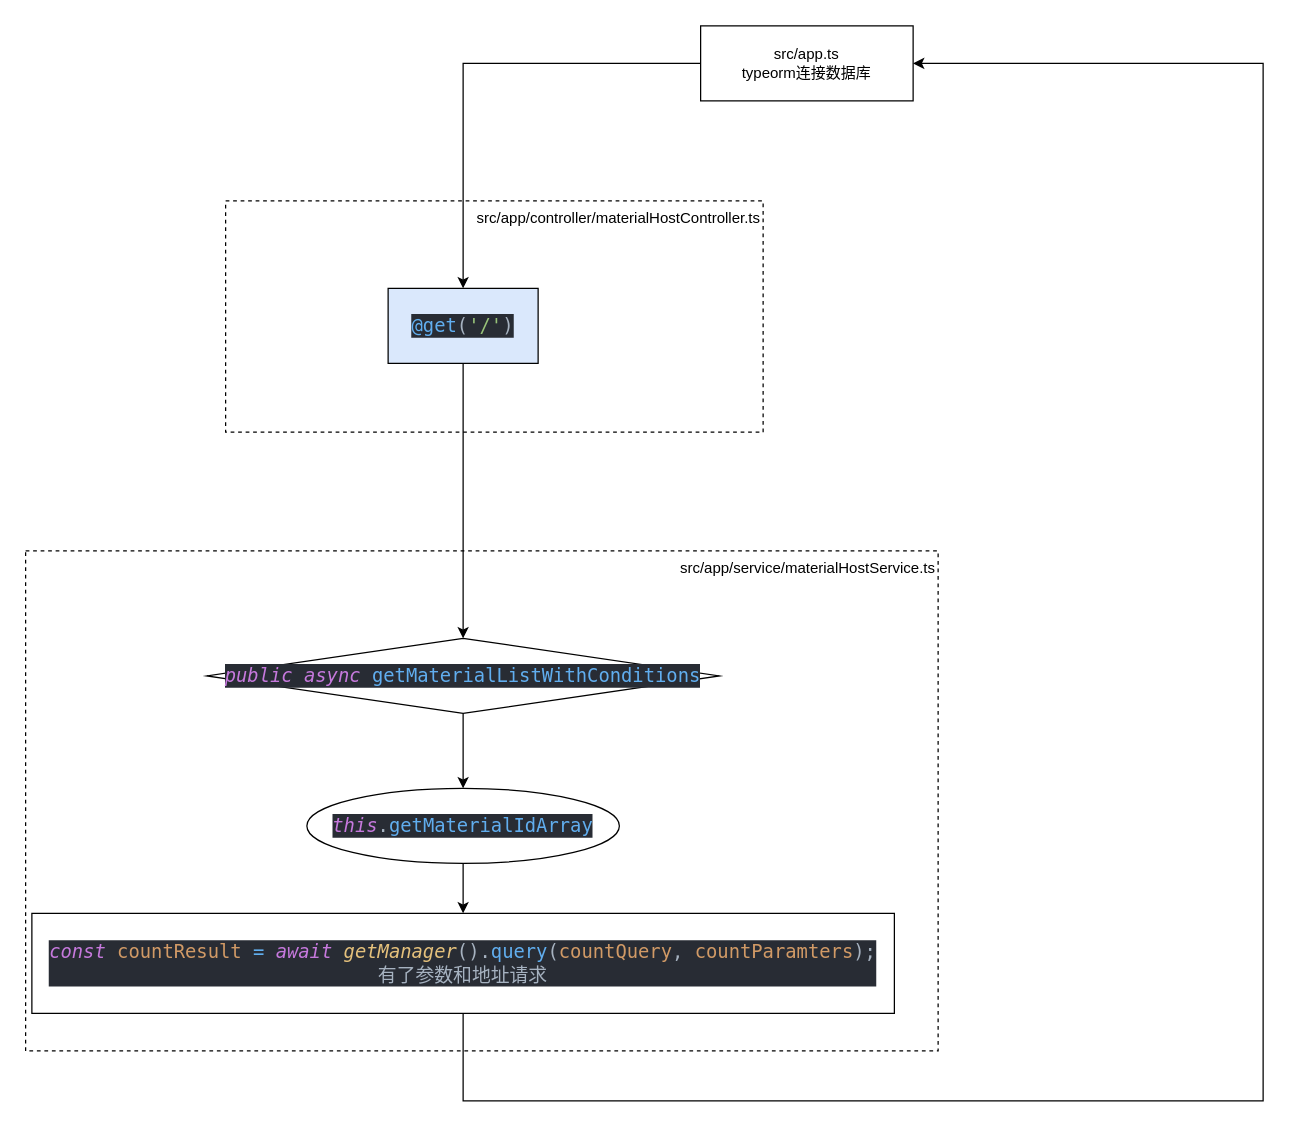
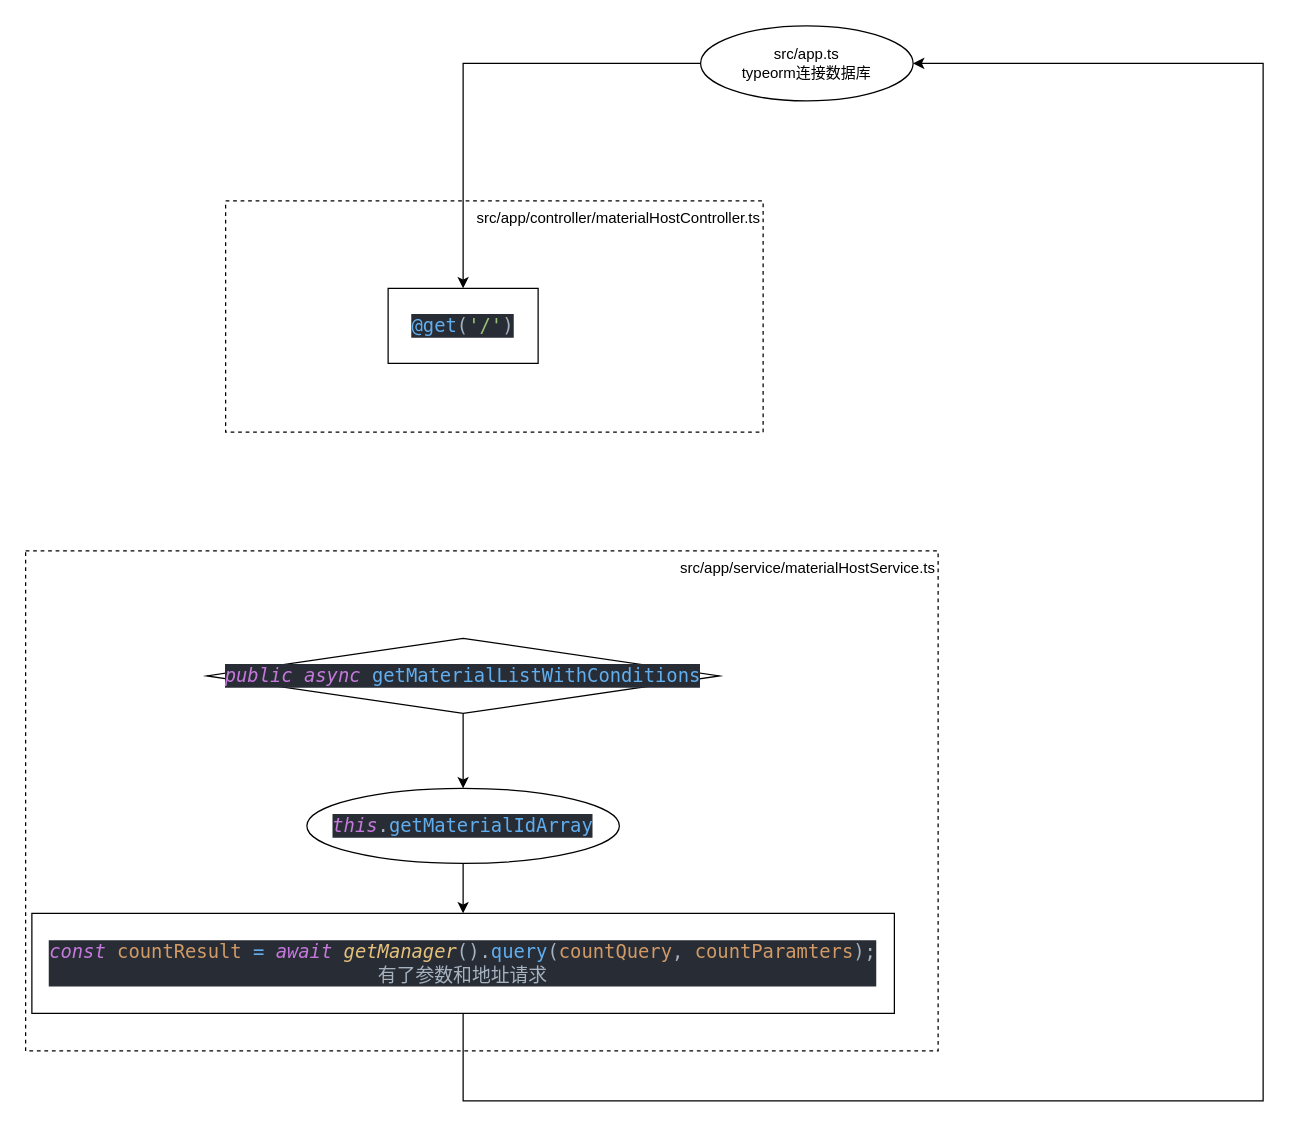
node "src/app.ts typeorm连接数据库": shape rectangle -> ellipse
node "@get('/')": fillcolor #dae8fc -> #ffffff
edge "@get('/')" -> "public async getMaterialListWithConditions": removed
